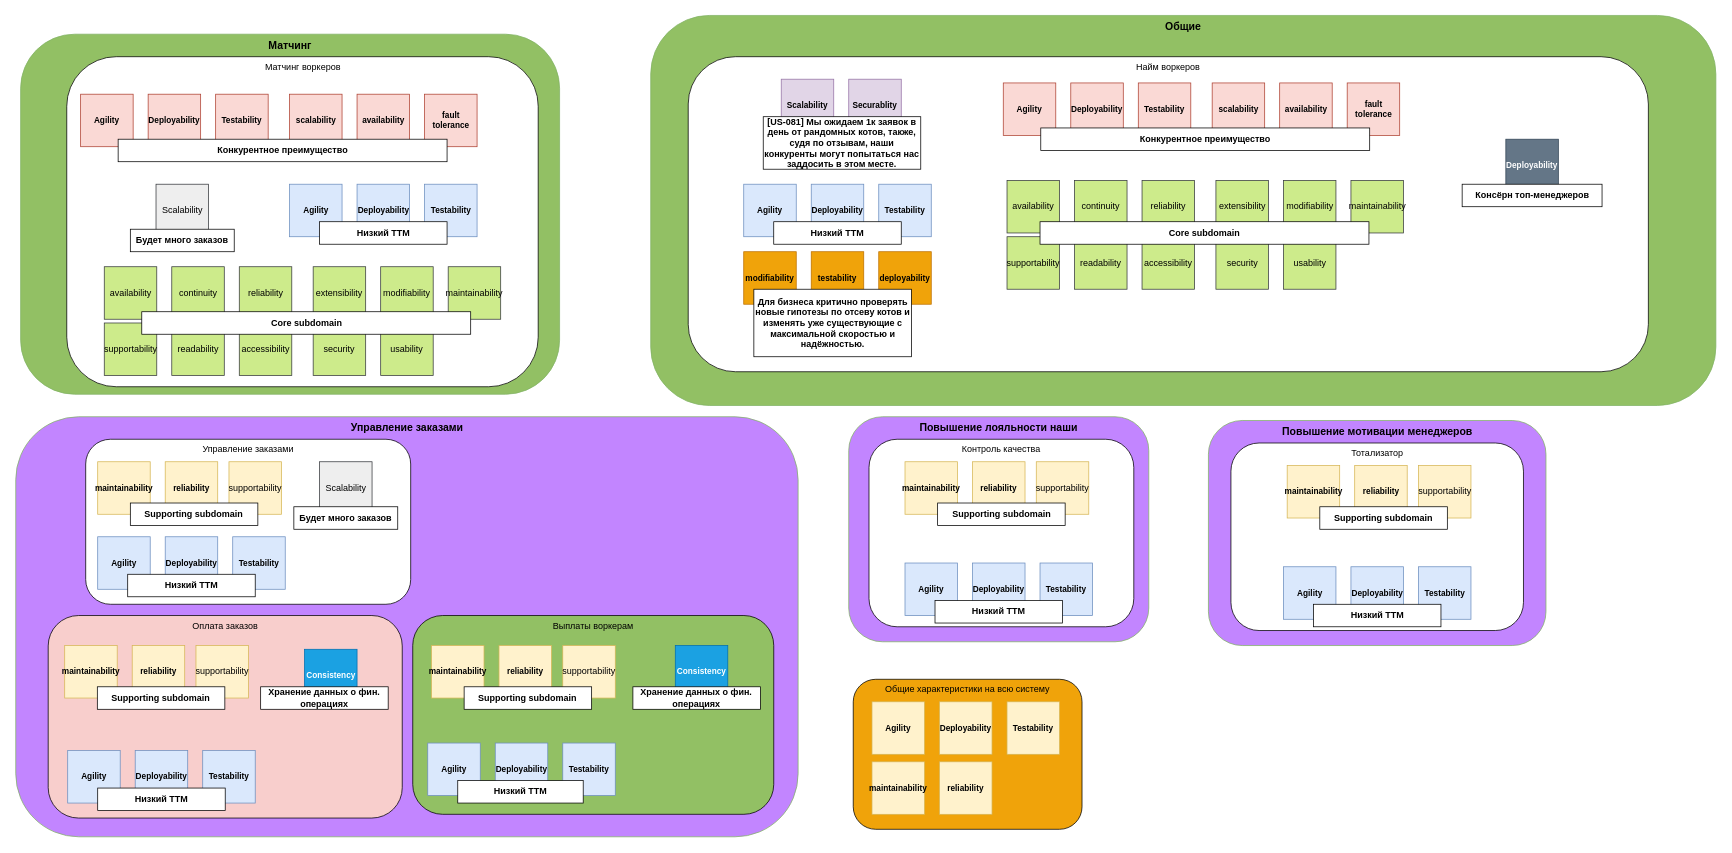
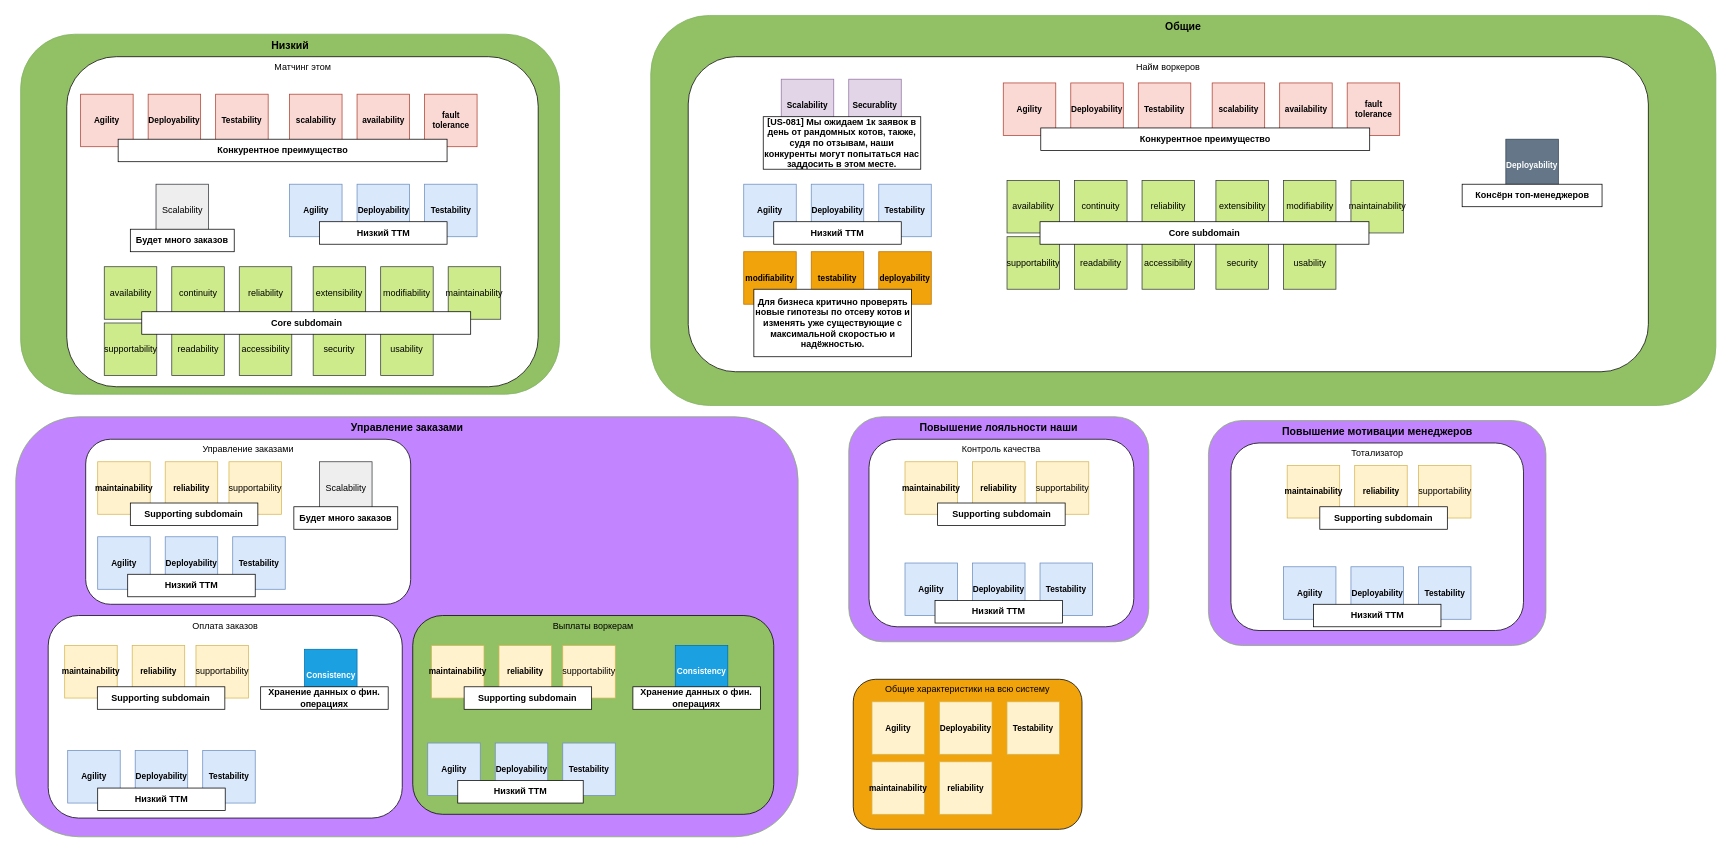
node "Матчинг": label "Матчинг" -> "Низкий"
node "Матчинг воркеров": label "Матчинг воркеров" -> "Матчинг этом"
node "Оплата заказов": fillcolor #f8cecc -> #ffffff
